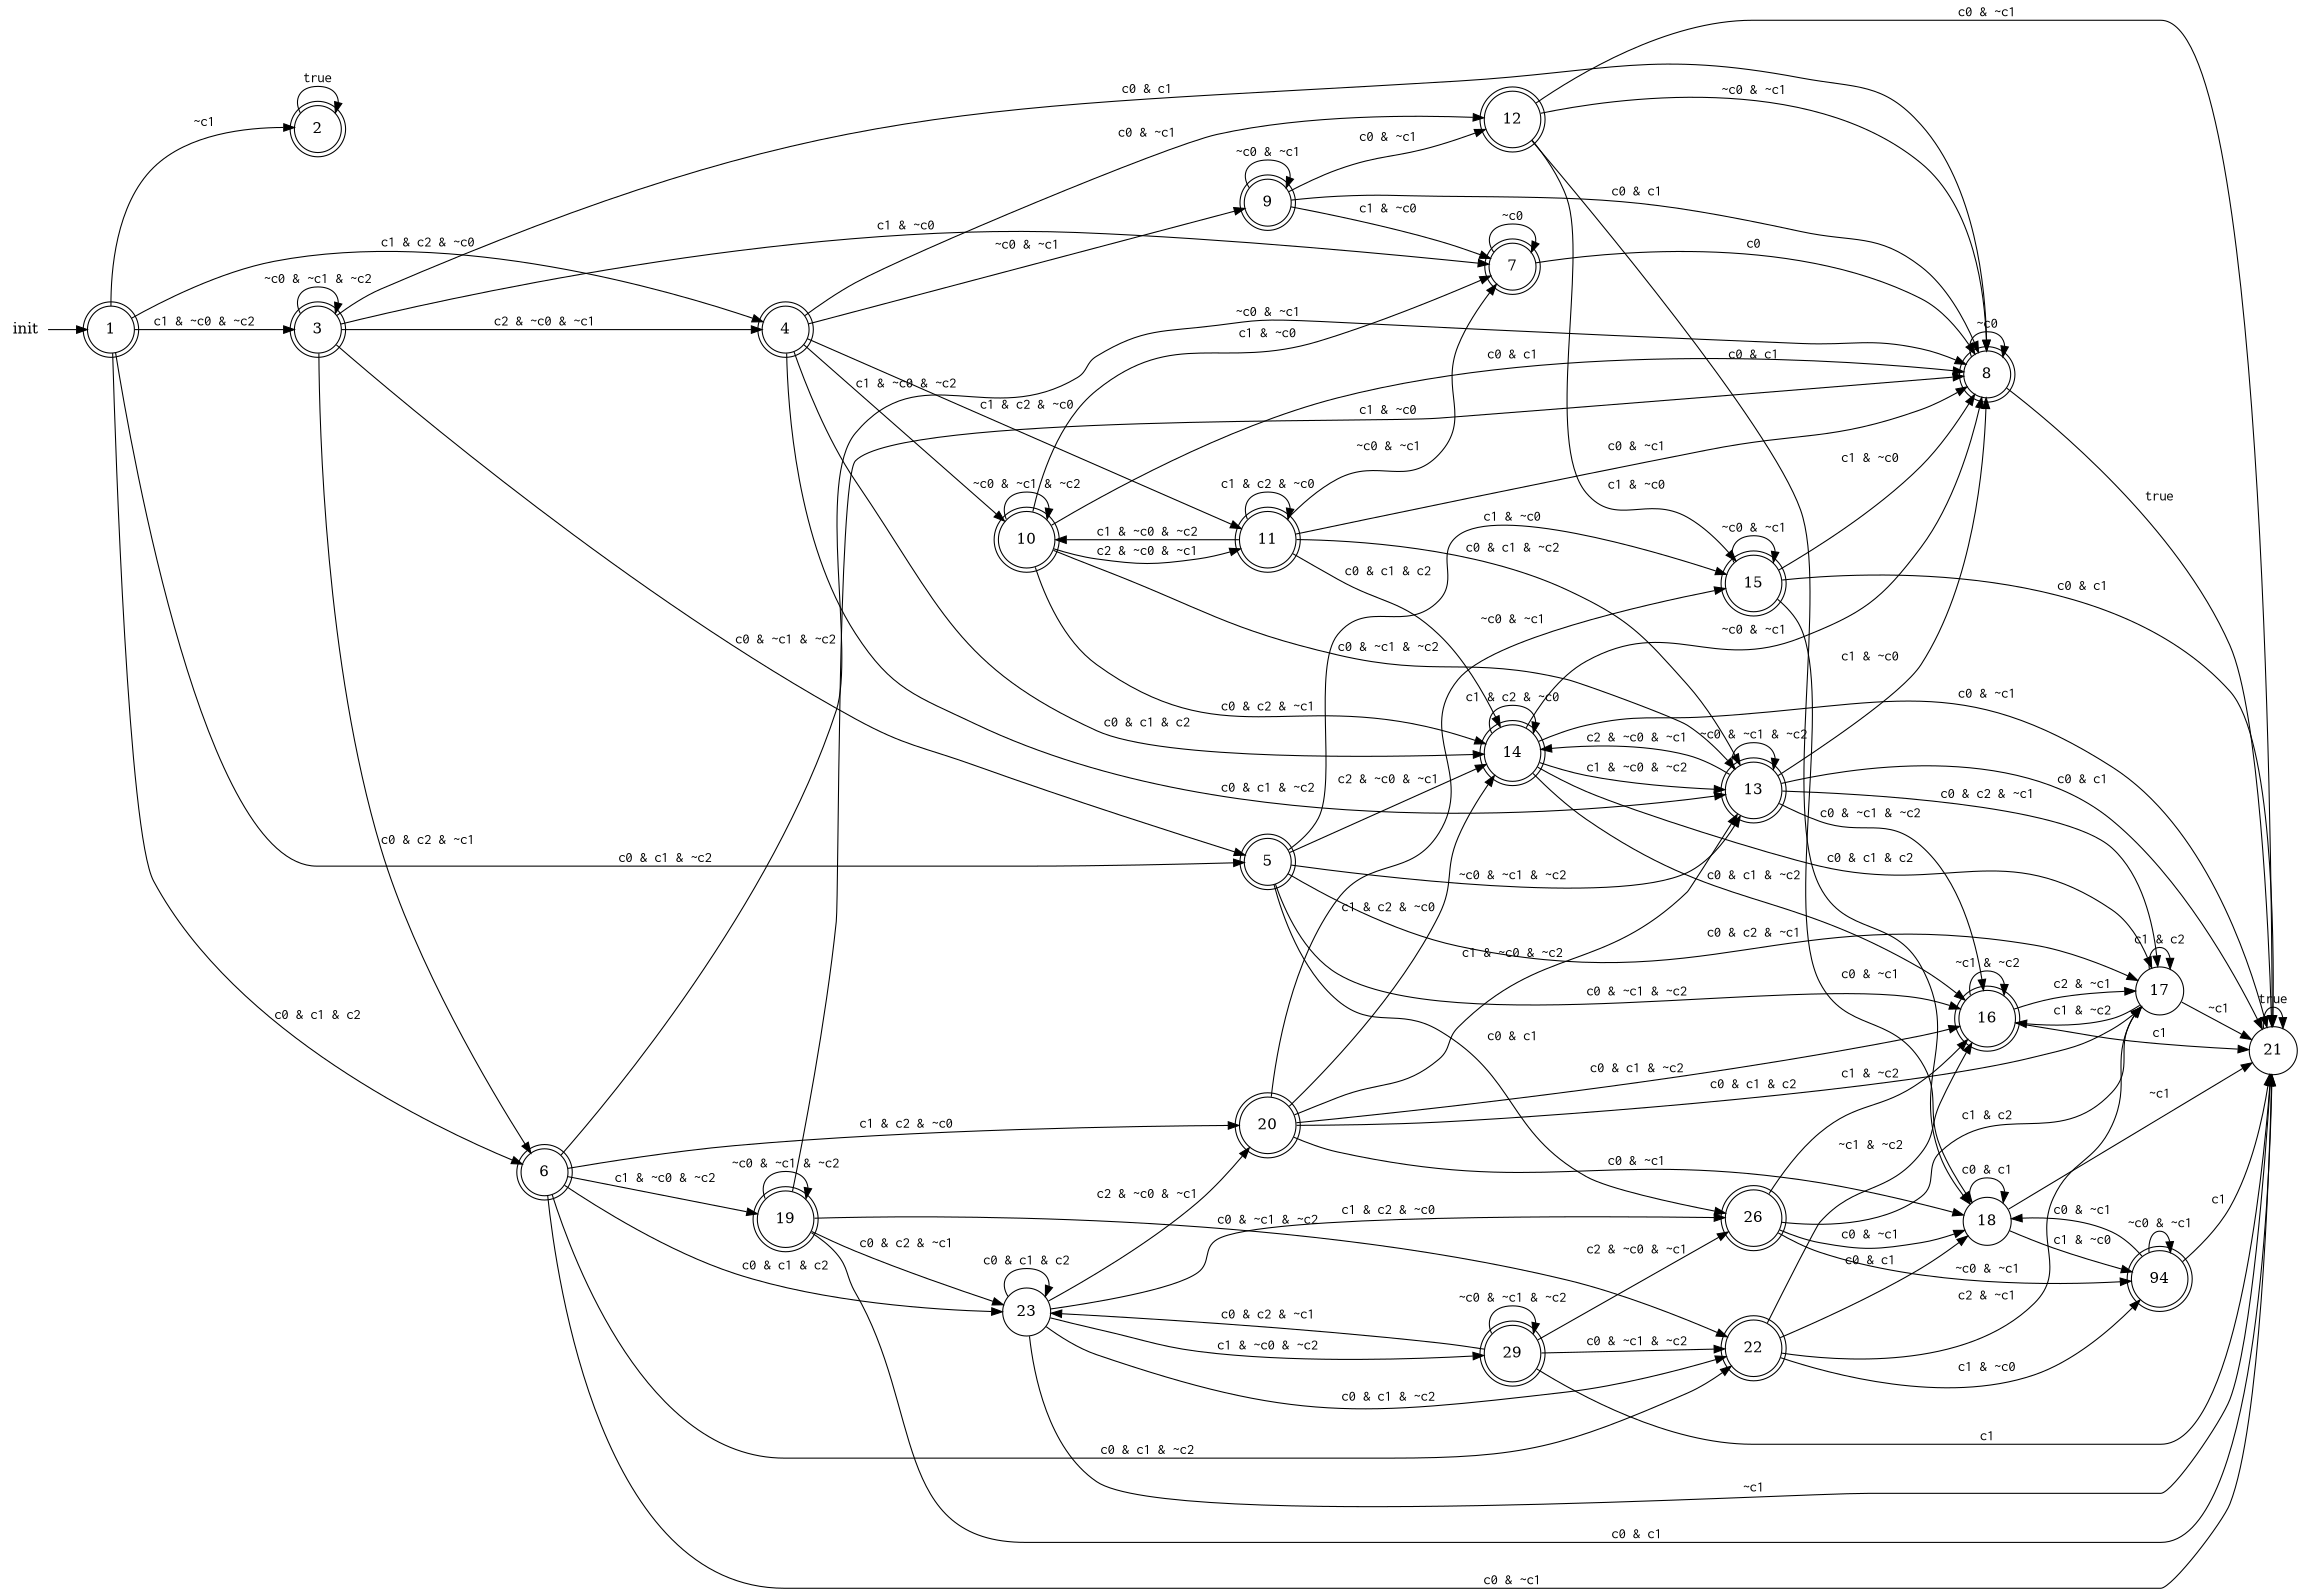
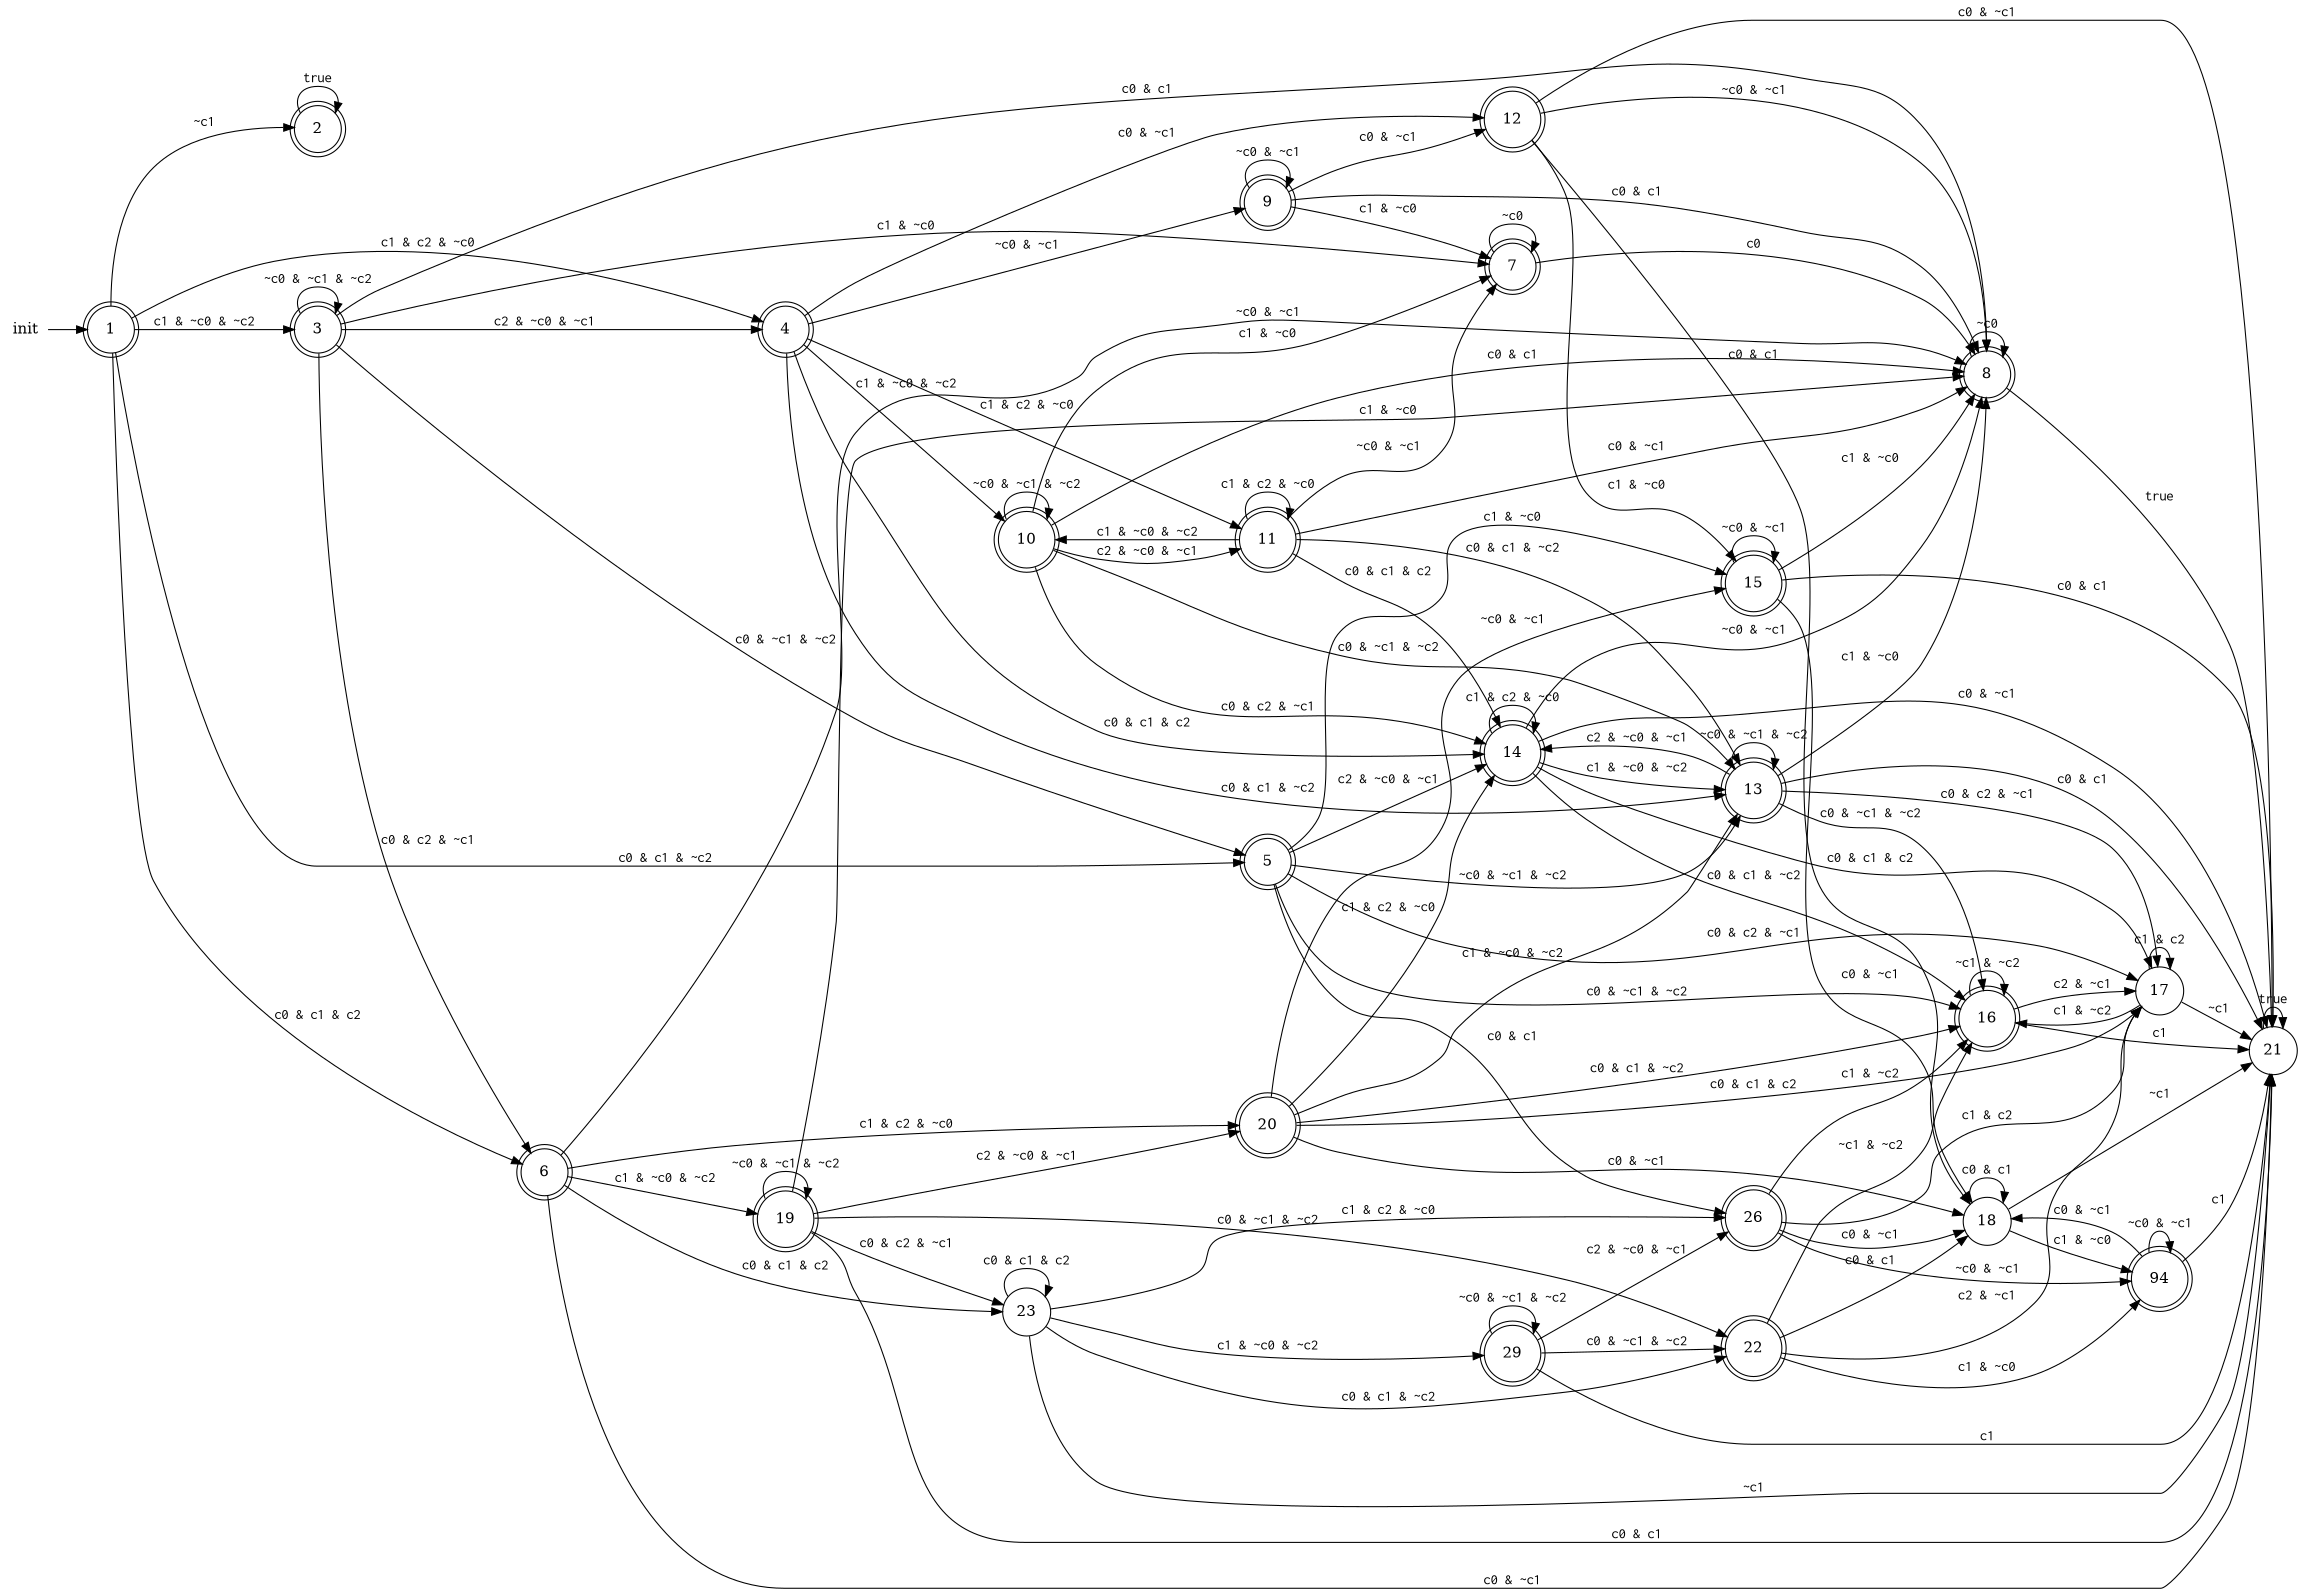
edge "23" -> "20": now "19" -> "20"
edge "29" -> "23": removed, label "c0 & c2 & ~c1"
edge "6" -> "22": removed, label "c0 & c1 & ~c2"
